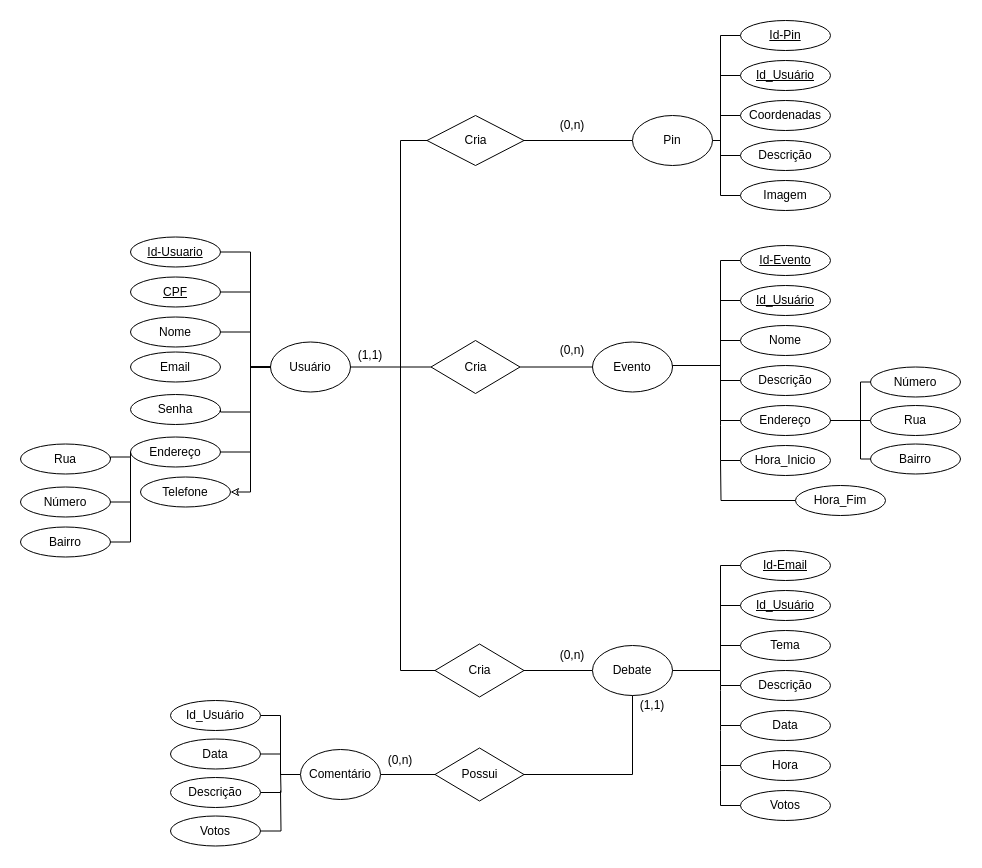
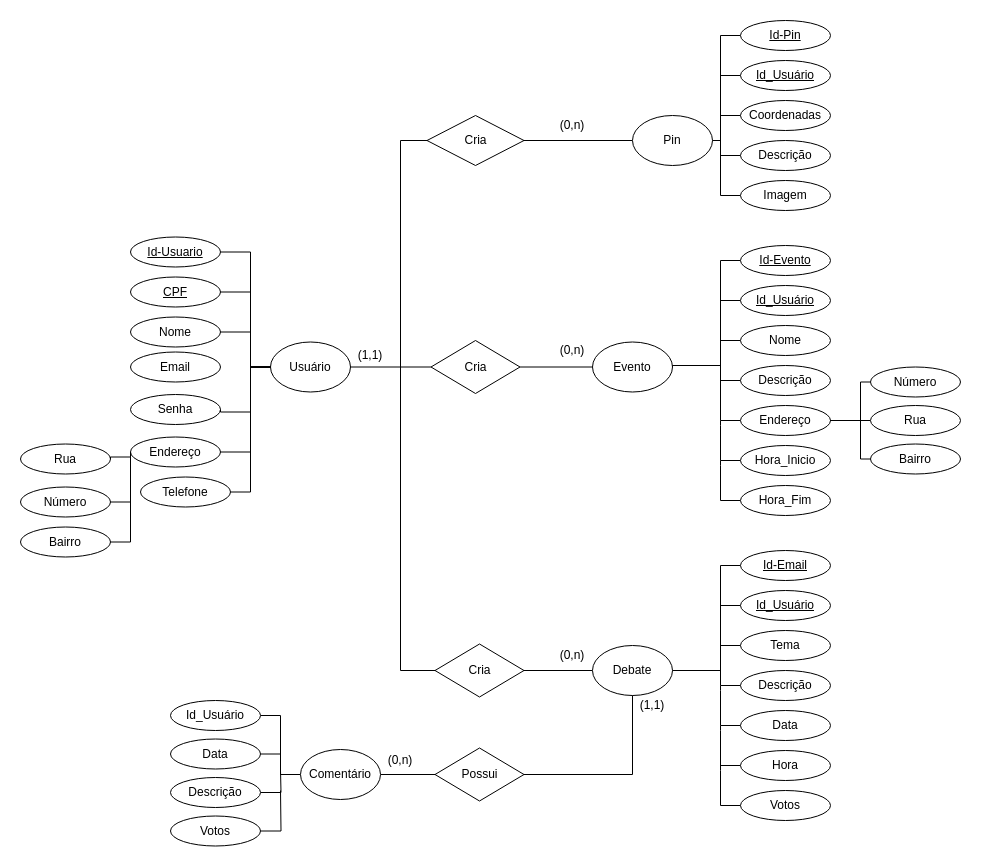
edge "Usuário" -> "Telefone": arrowhead classic -> none
node "Hora_Fim": moved (841, 501) -> (786, 501)
